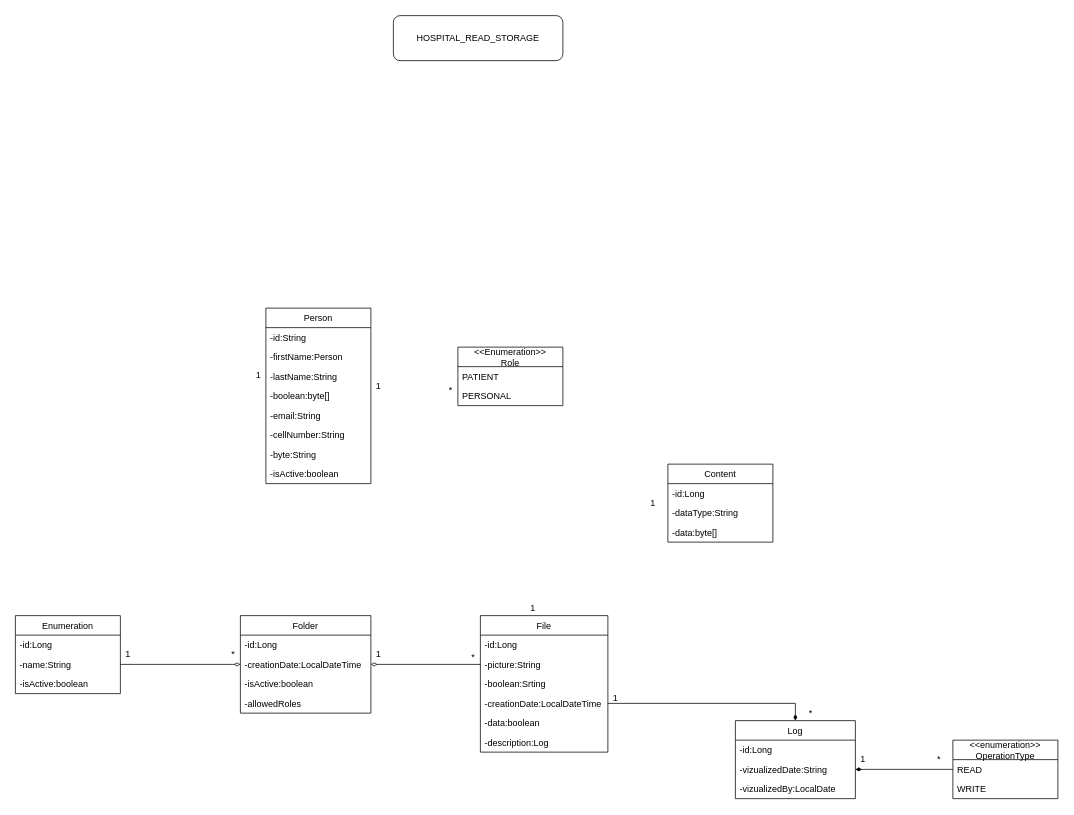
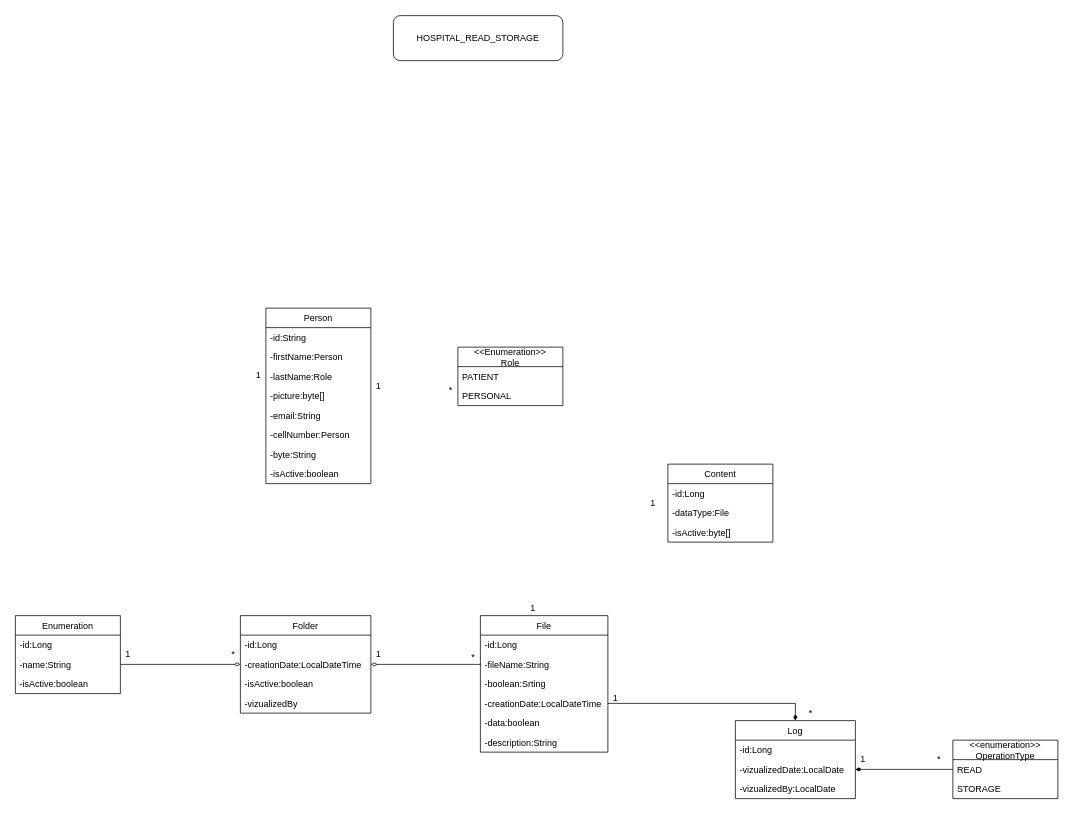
node "-lastName:String": label "-lastName:String" -> "-lastName:Role"
node "-boolean:byte[]": label "-boolean:byte[]" -> "-picture:byte[]"
node "-cellNumber:String": label "-cellNumber:String" -> "-cellNumber:Person"
node "-dataType:String": label "-dataType:String" -> "-dataType:File"
node "-data:byte[]": label "-data:byte[]" -> "-isActive:byte[]"
node "-picture:String": label "-picture:String" -> "-fileName:String"
node "-allowedRoles": label "-allowedRoles" -> "-vizualizedBy"
node "-description:Log": label "-description:Log" -> "-description:String"
node "-vizualizedDate:String": label "-vizualizedDate:String" -> "-vizualizedDate:LocalDate"
node "WRITE": label "WRITE" -> "STORAGE"
